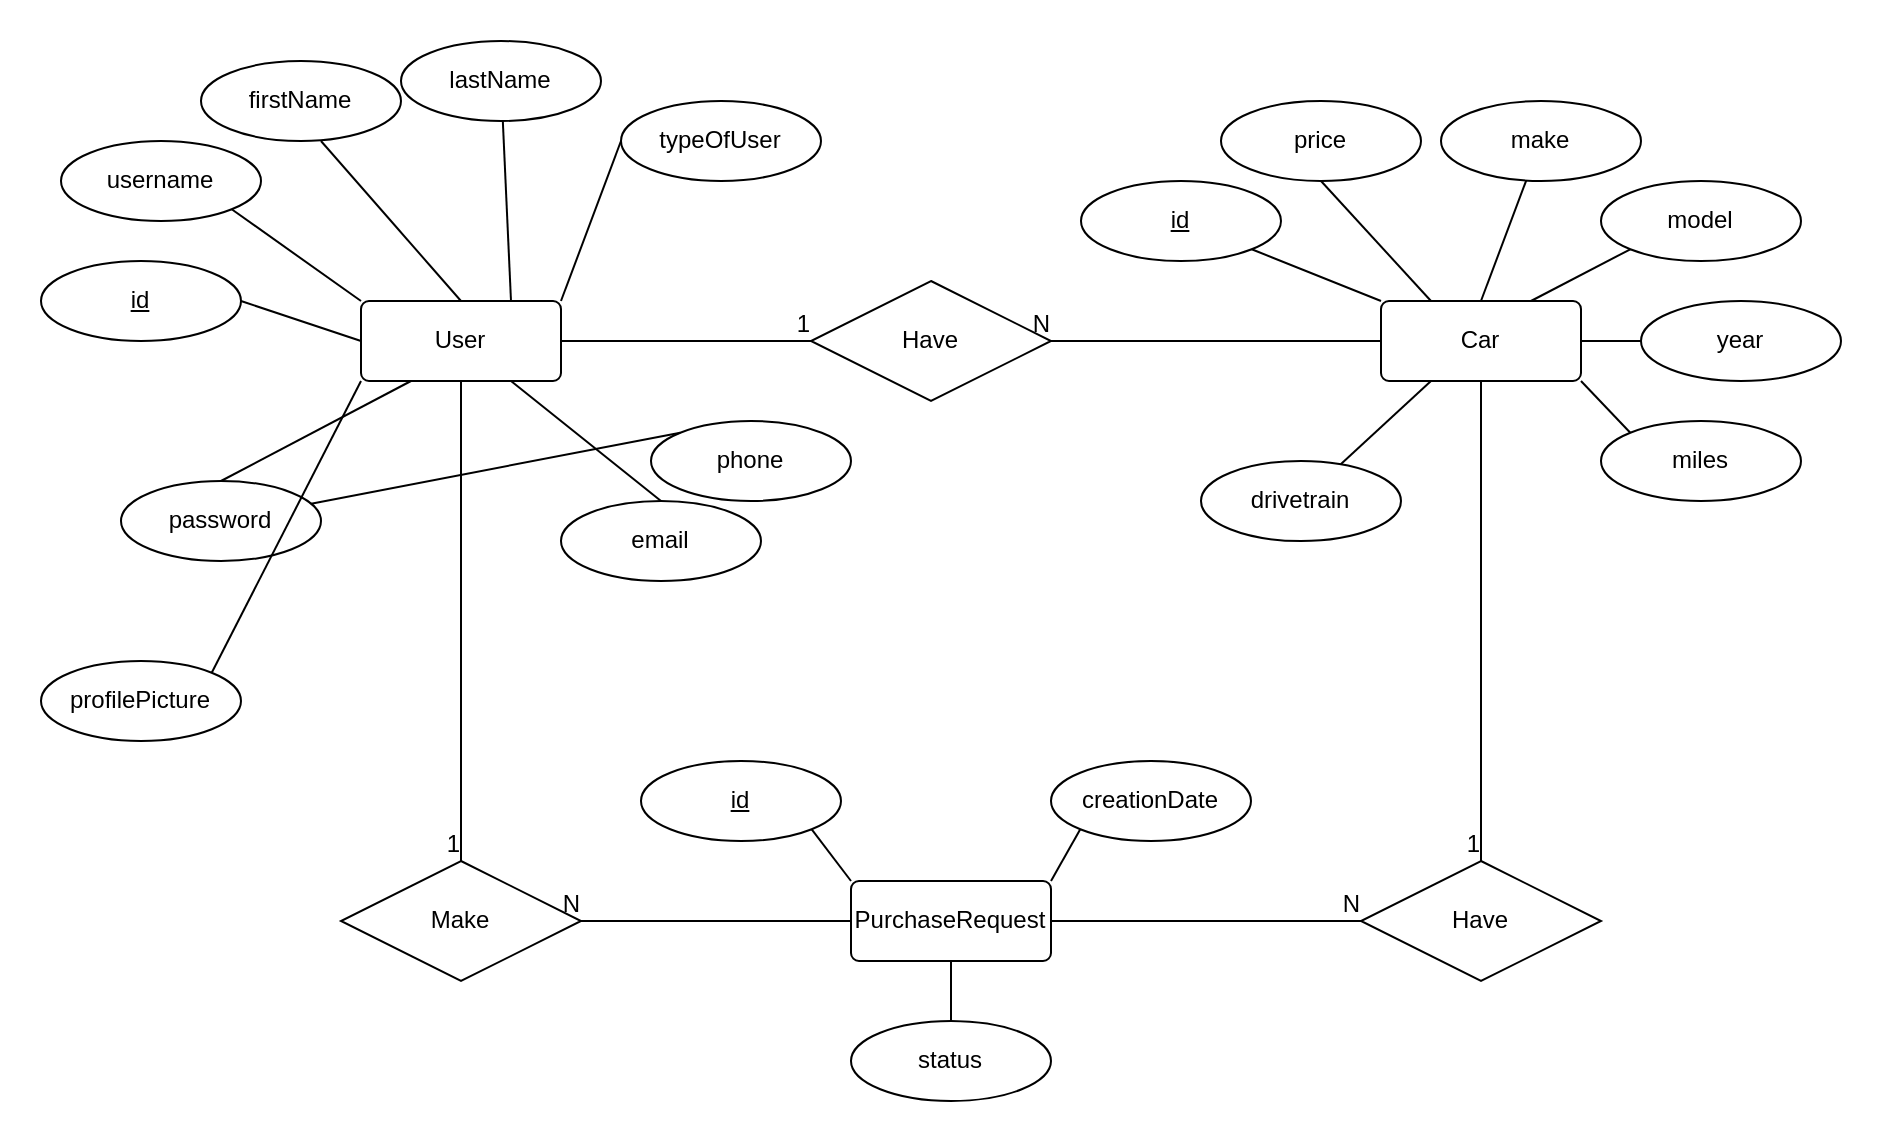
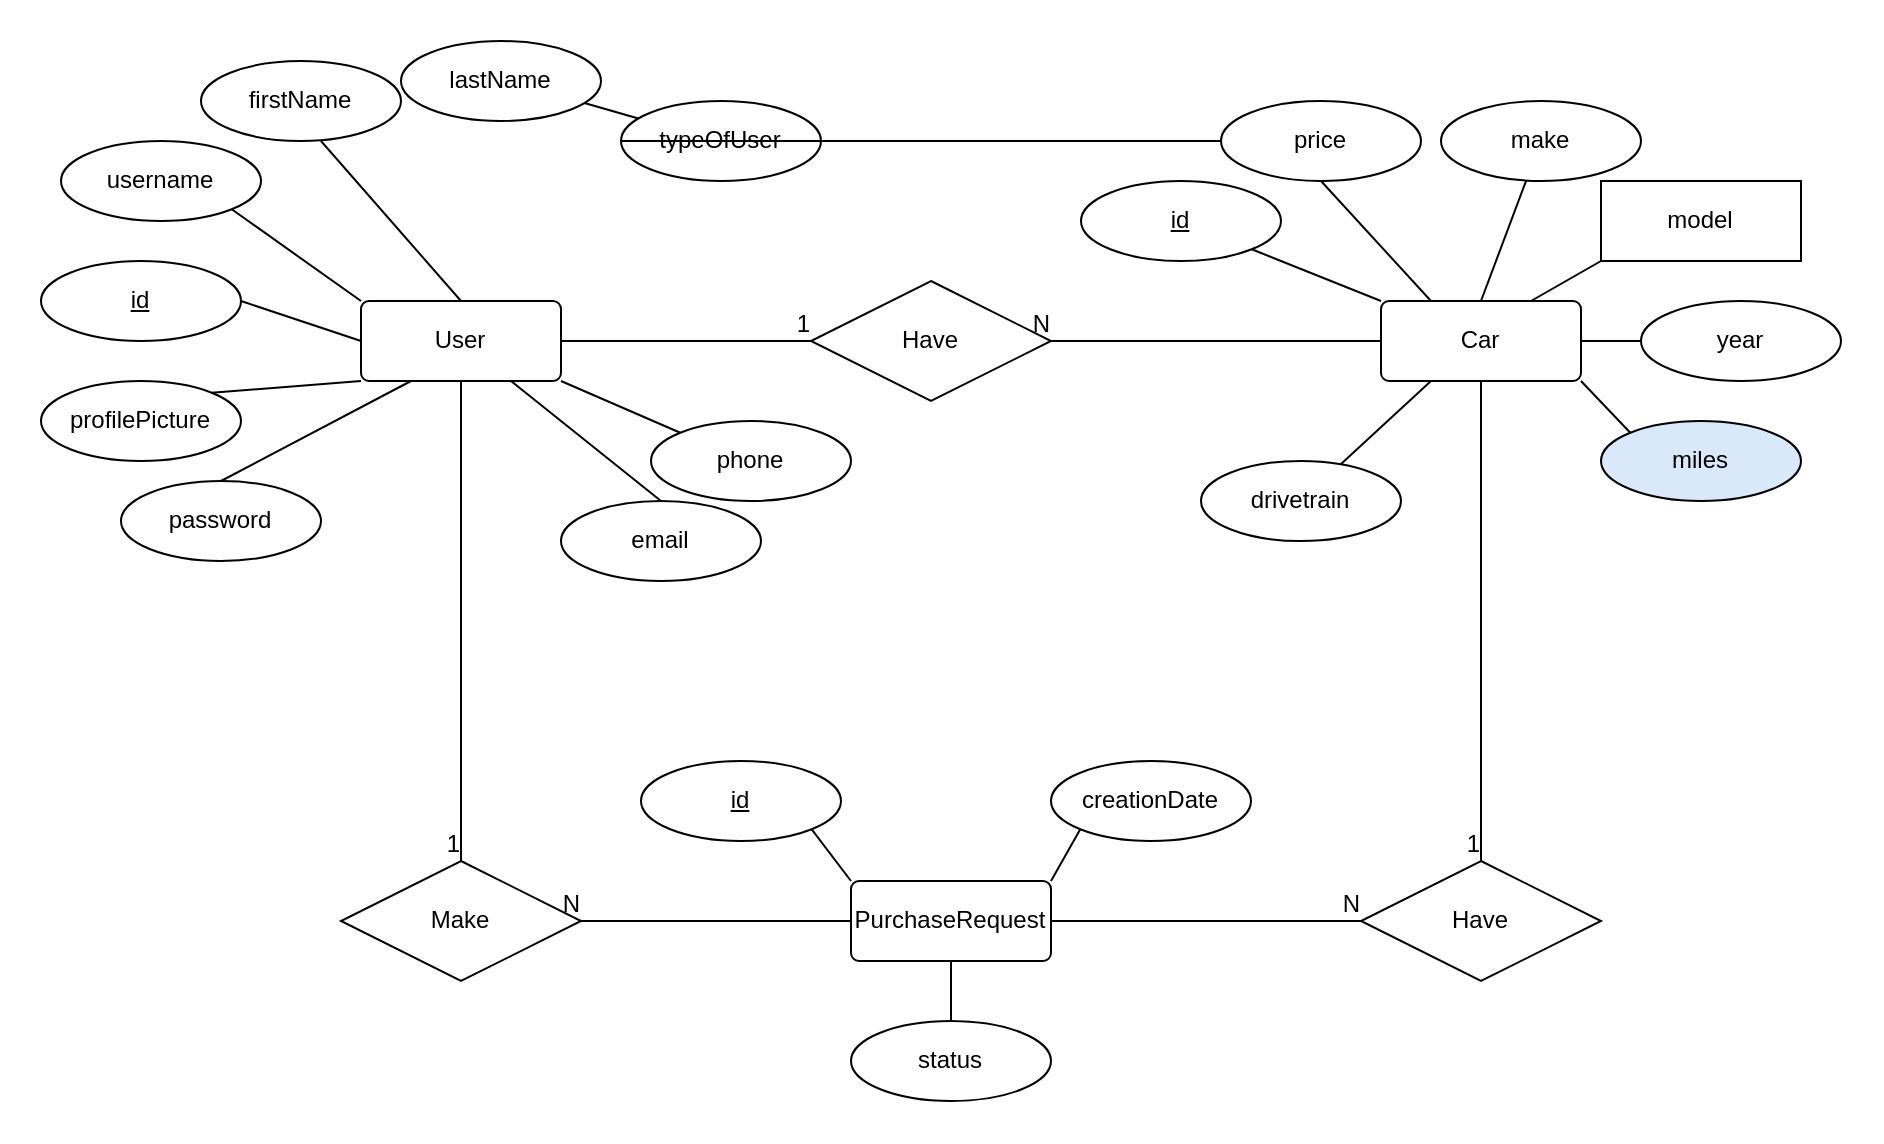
edge "lastName" -- "User": now "lastName" -- "typeOfUser"
edge "typeOfUser" -- "User": now "typeOfUser" -- "price"
node "model": shape ellipse -> rectangle
node "miles": fillcolor #ffffff -> #dae8fc
edge "phone" -- "password": now "phone" -- "User"
node "profilePicture": moved (141, 701) -> (141, 421)
